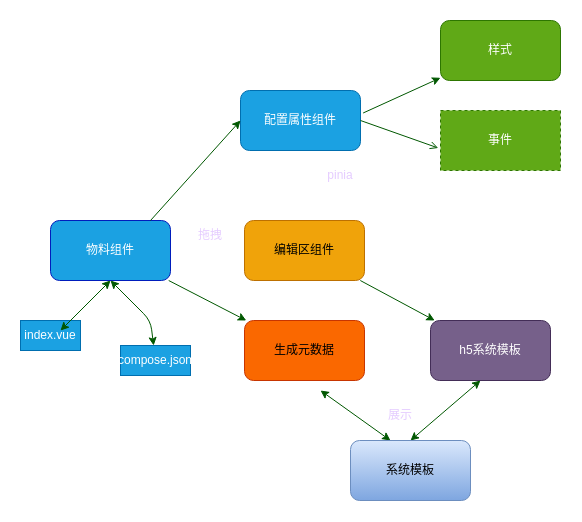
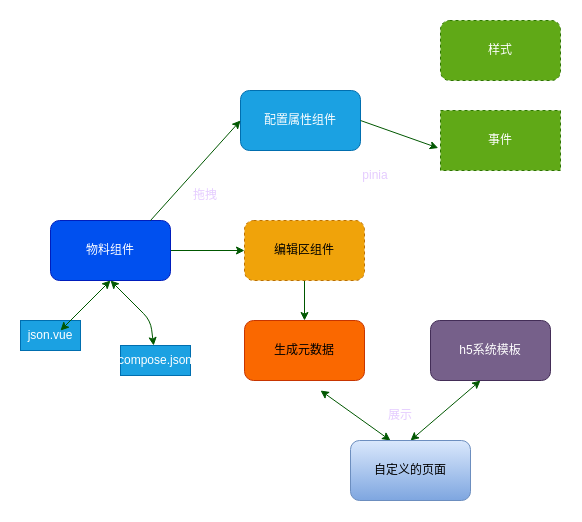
node "样式": style solid -> dashed
edge "配置属性组件" -> "样式": removed
edge "配置属性组件" -> "事件": arrowhead open -> classic
node "pinia": moved (341, 176) -> (376, 176)
node "拖拽": moved (211, 236) -> (206, 196)
node "物料组件": fillcolor #1ba1e2 -> #0050ef
node "编辑区组件": style solid -> dashed
edge "物料组件" -> "生成元数据": now "物料组件" -> "编辑区组件"
edge "编辑区组件" -> "h5系统模板": now "编辑区组件" -> "生成元数据"
node "index.vue": label "index.vue" -> "json.vue"
node "系统模板": label "系统模板" -> "自定义的页面"
